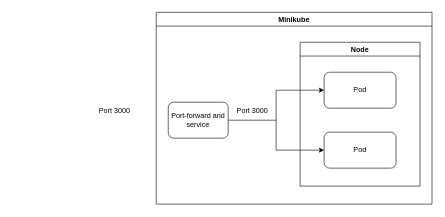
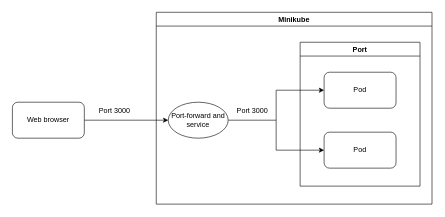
node "Node": label "Node" -> "Port"
node "Web browser": added
edge "Web browser" -> "Port-forward and service": added
node "Port-forward and service": shape rounded rectangle -> ellipse
